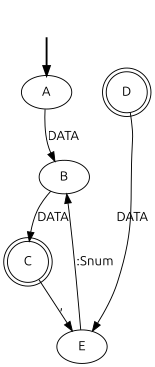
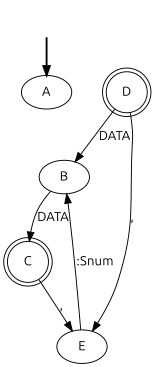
edge "A" -> "B": now "D" -> "B"
edge "D" -> "E": label "DATA" -> ","
